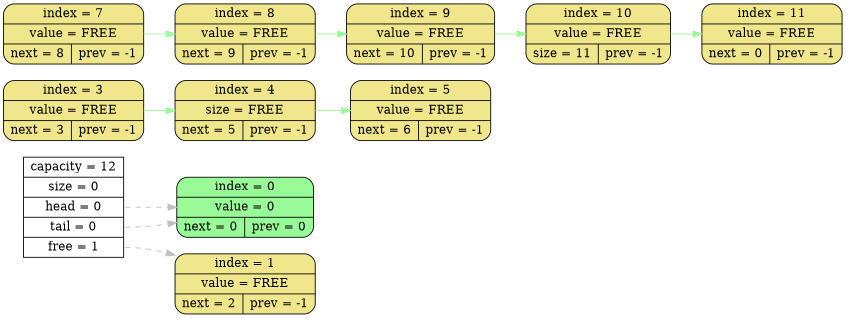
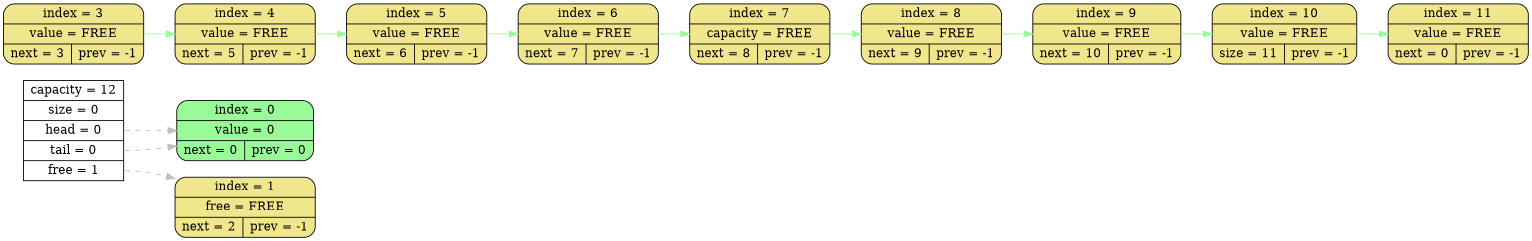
node "index = 7": text "value = FREE" -> "capacity = FREE"
node "index = 6": added
node "index = 4": text "size = FREE" -> "value = FREE"
node "index = 1": text "value = FREE" -> "free = FREE"
